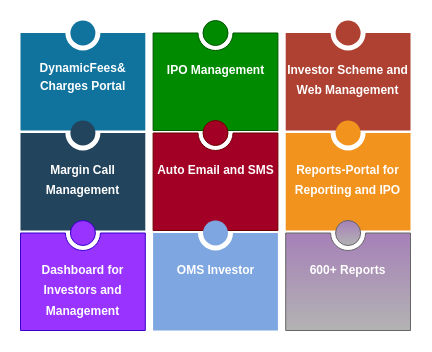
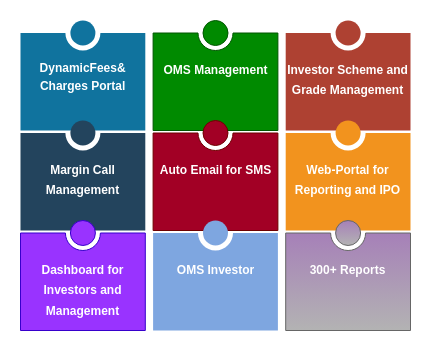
node "IPO Management": label "IPO Management" -> "OMS Management"
node "Investor Scheme and Web Management": label "Investor Scheme and Web Management" -> "Investor Scheme and Grade Management"
node "Auto Email and SMS": label "Auto Email and SMS" -> "Auto Email for SMS"
node "Reports-Portal for Reporting and IPO": label "Reports-Portal for Reporting and IPO" -> "Web-Portal for Reporting and IPO"
node "600+ Reports": label "600+ Reports" -> "300+ Reports"
